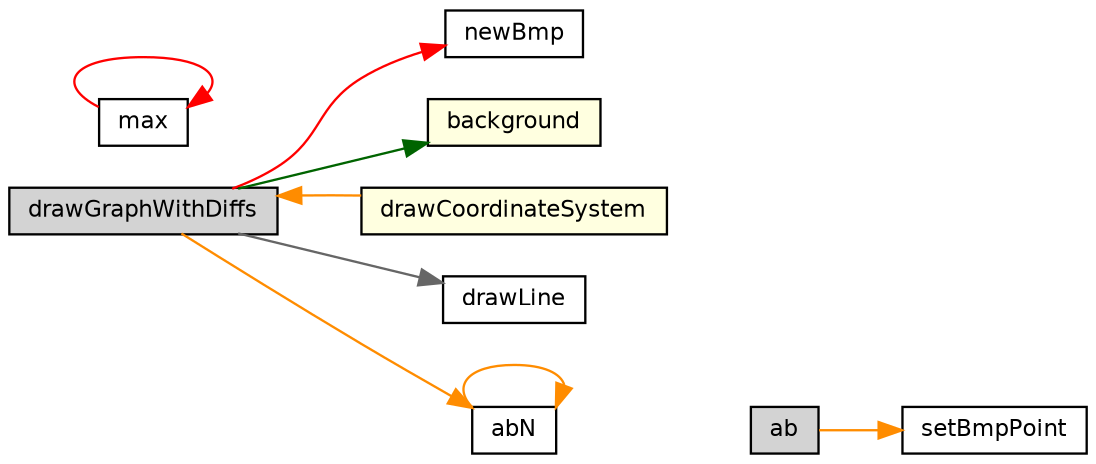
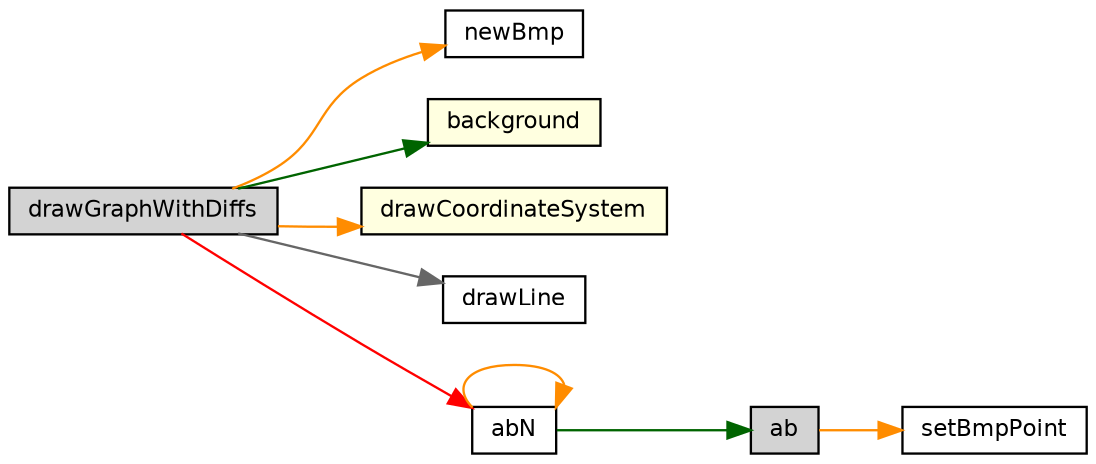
edge "drawGraphWithDiffs" -> "newBmp": color red -> darkorange
node "max": removed
edge "drawCoordinateSystem" -> "drawGraphWithDiffs": reversed
edge "drawGraphWithDiffs" -> "abN": color darkorange -> red
edge "abN" -> "ab": added
